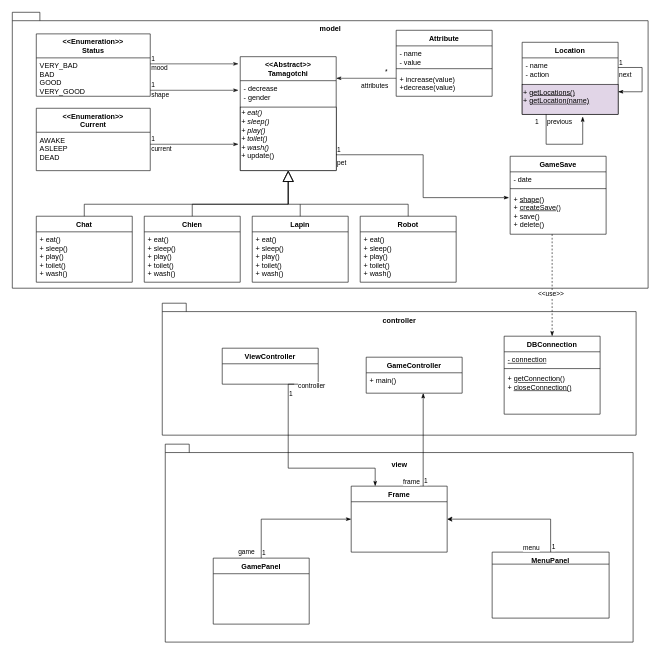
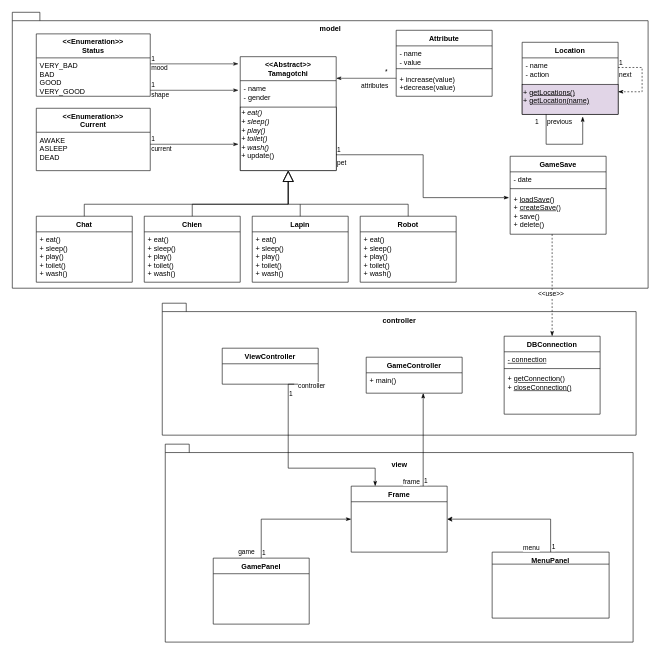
edge "- name - action" -> "+ getLocations() + getLocation(name)": style solid -> dashed
node "- decrease - gender": label "- decrease - gender" -> "- name - gender"
node "+ shape() + createSave() + save() + delete()": label "+ shape() + createSave() + save() + delete()" -> "+ loadSave() + createSave() + save() + delete()"
